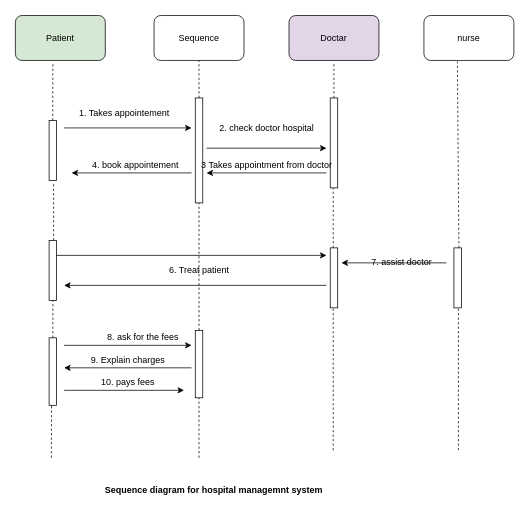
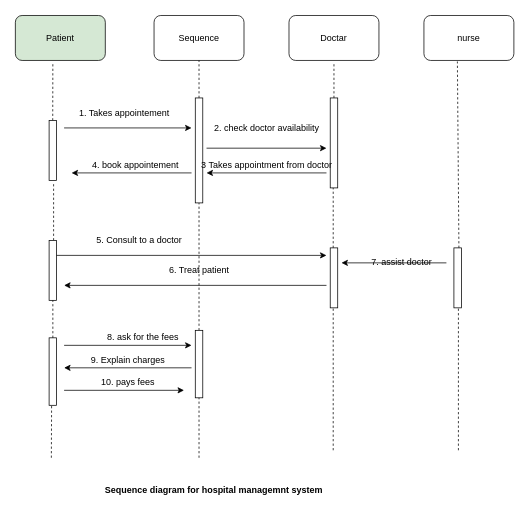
node "Doctar": fillcolor #e1d5e7 -> #ffffff
node "2. check doctor hospital": label "2. check doctor hospital" -> "2. check doctor availability"
node "5. Consult to a doctor": added
